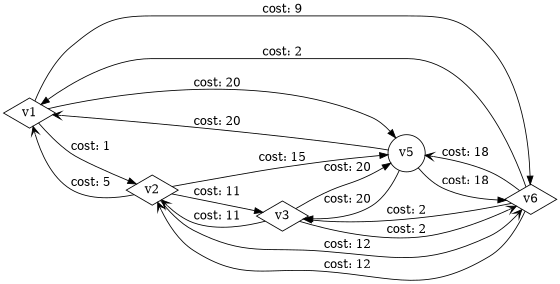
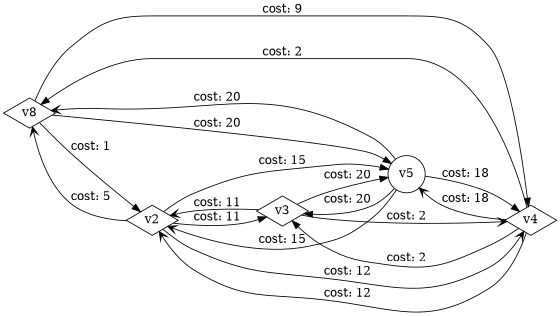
node "v1": label "v1" -> "v8"
node "v6": label "v6" -> "v4"
edge "v5" -> "v2": added, label "cost: 15"
